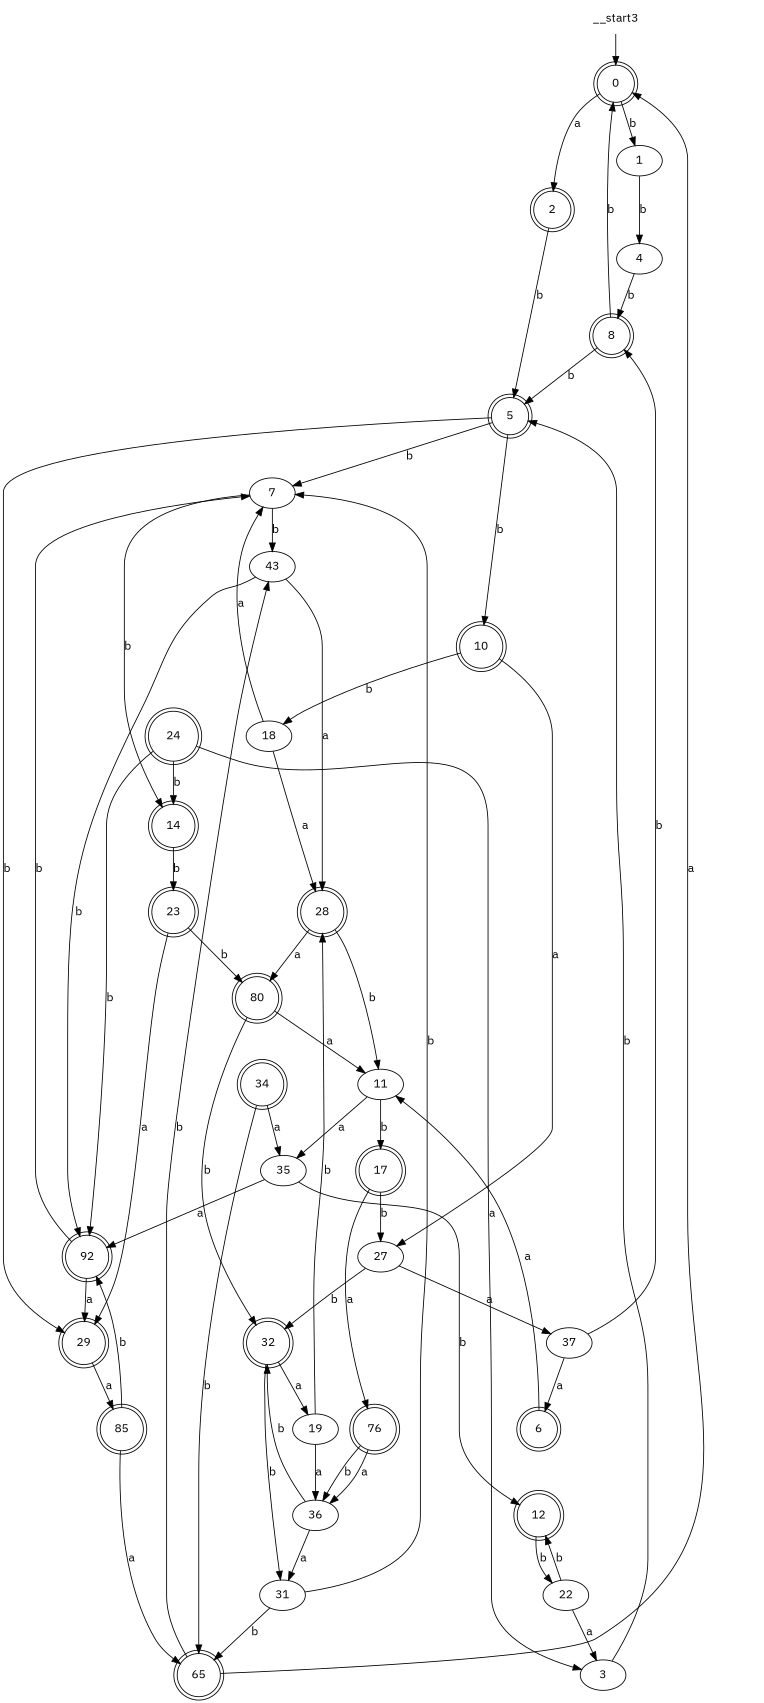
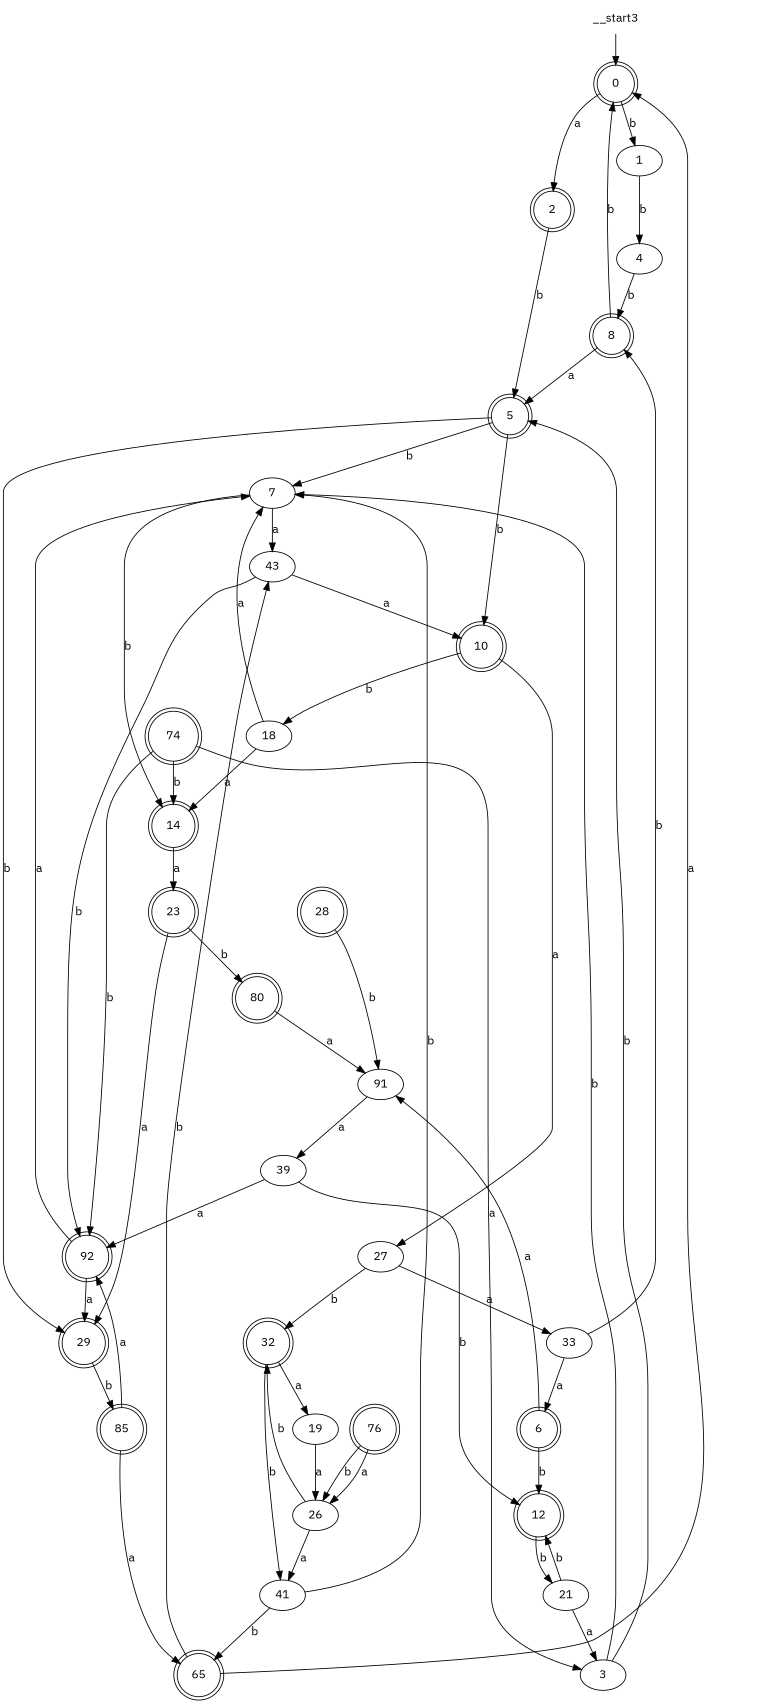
edge "8" -> "5": label "b" -> "a"
edge "7" -> "43": label "b" -> "a"
edge "43" -> "28": now "43" -> "10"
node "24": label "24" -> "74"
edge "18" -> "28": now "18" -> "14"
edge "92" -> "7": label "b" -> "a"
edge "14" -> "23": label "b" -> "a"
edge "28" -> "80": removed, label "a"
edge "3" -> "7": added, label "b"
node "34": removed
node "11": label "11" -> "91"
edge "80" -> "32": removed, label "b"
node "35": label "35" -> "39"
node "17": removed
edge "19" -> "28": removed, label "b"
edge "85" -> "92": label "b" -> "a"
node "37": label "37" -> "33"
edge "29" -> "85": label "a" -> "b"
edge "6" -> "12": added, label "b"
node "36": label "36" -> "26"
node "31": label "31" -> "41"
node "22": label "22" -> "21"
